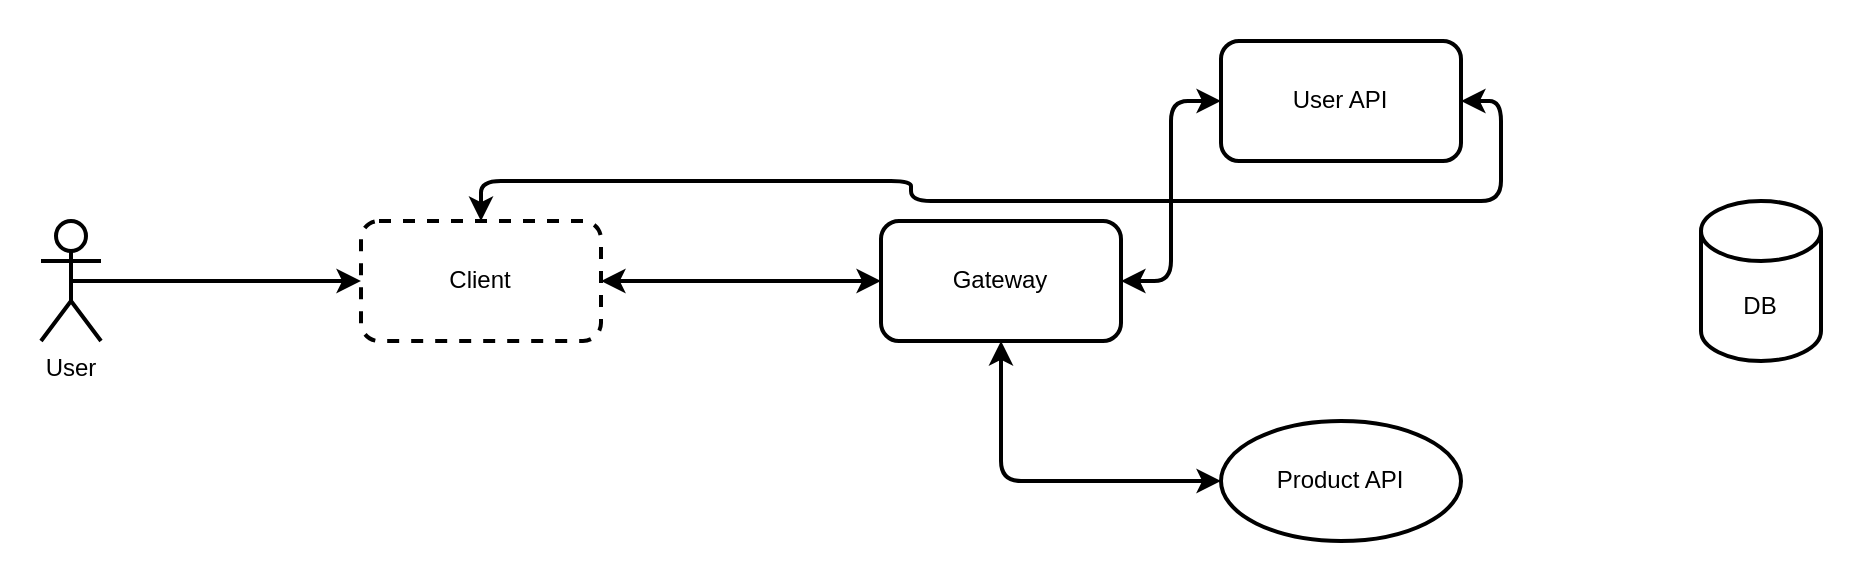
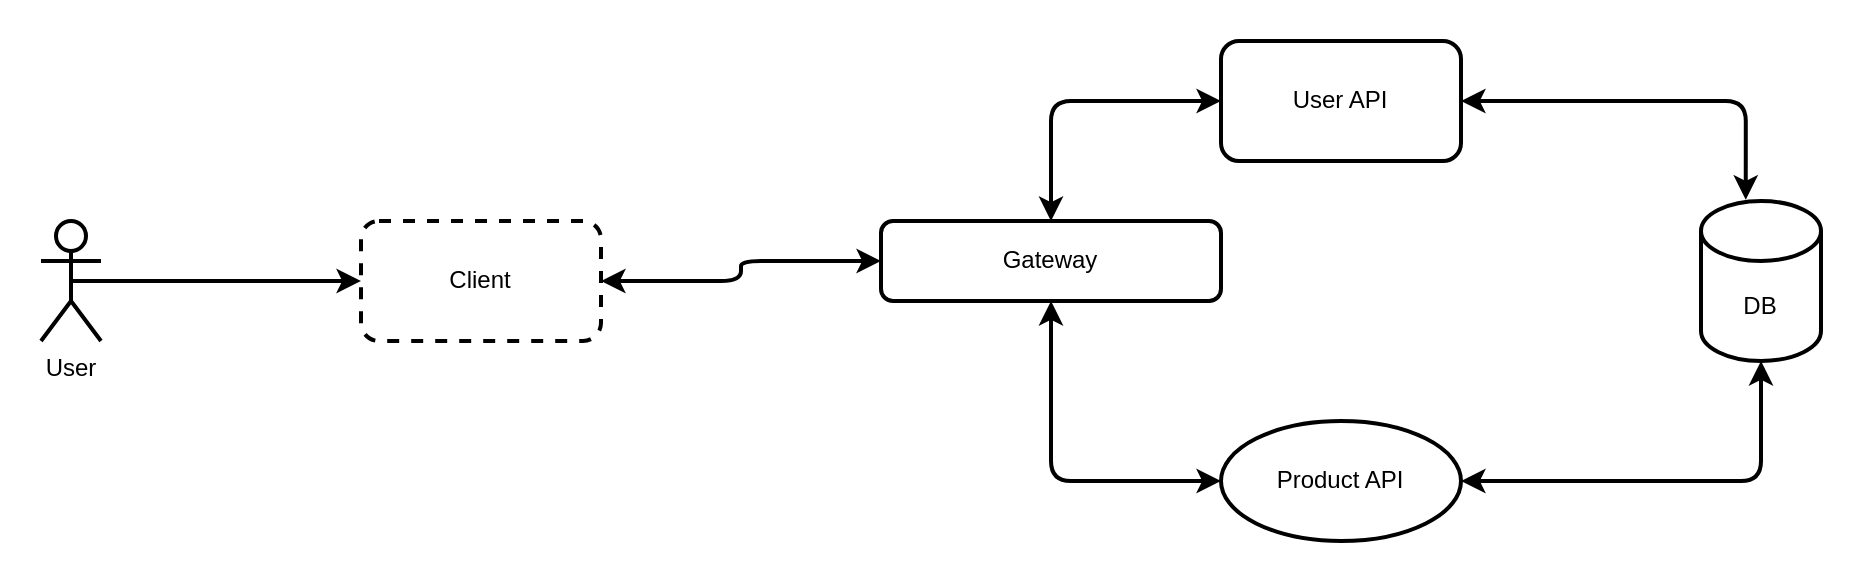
edge "User API" -- "Client": now "User API" -- "DB"
node "Gateway": size 240x120 -> 340x80
edge "DB" -- "Product API": added
